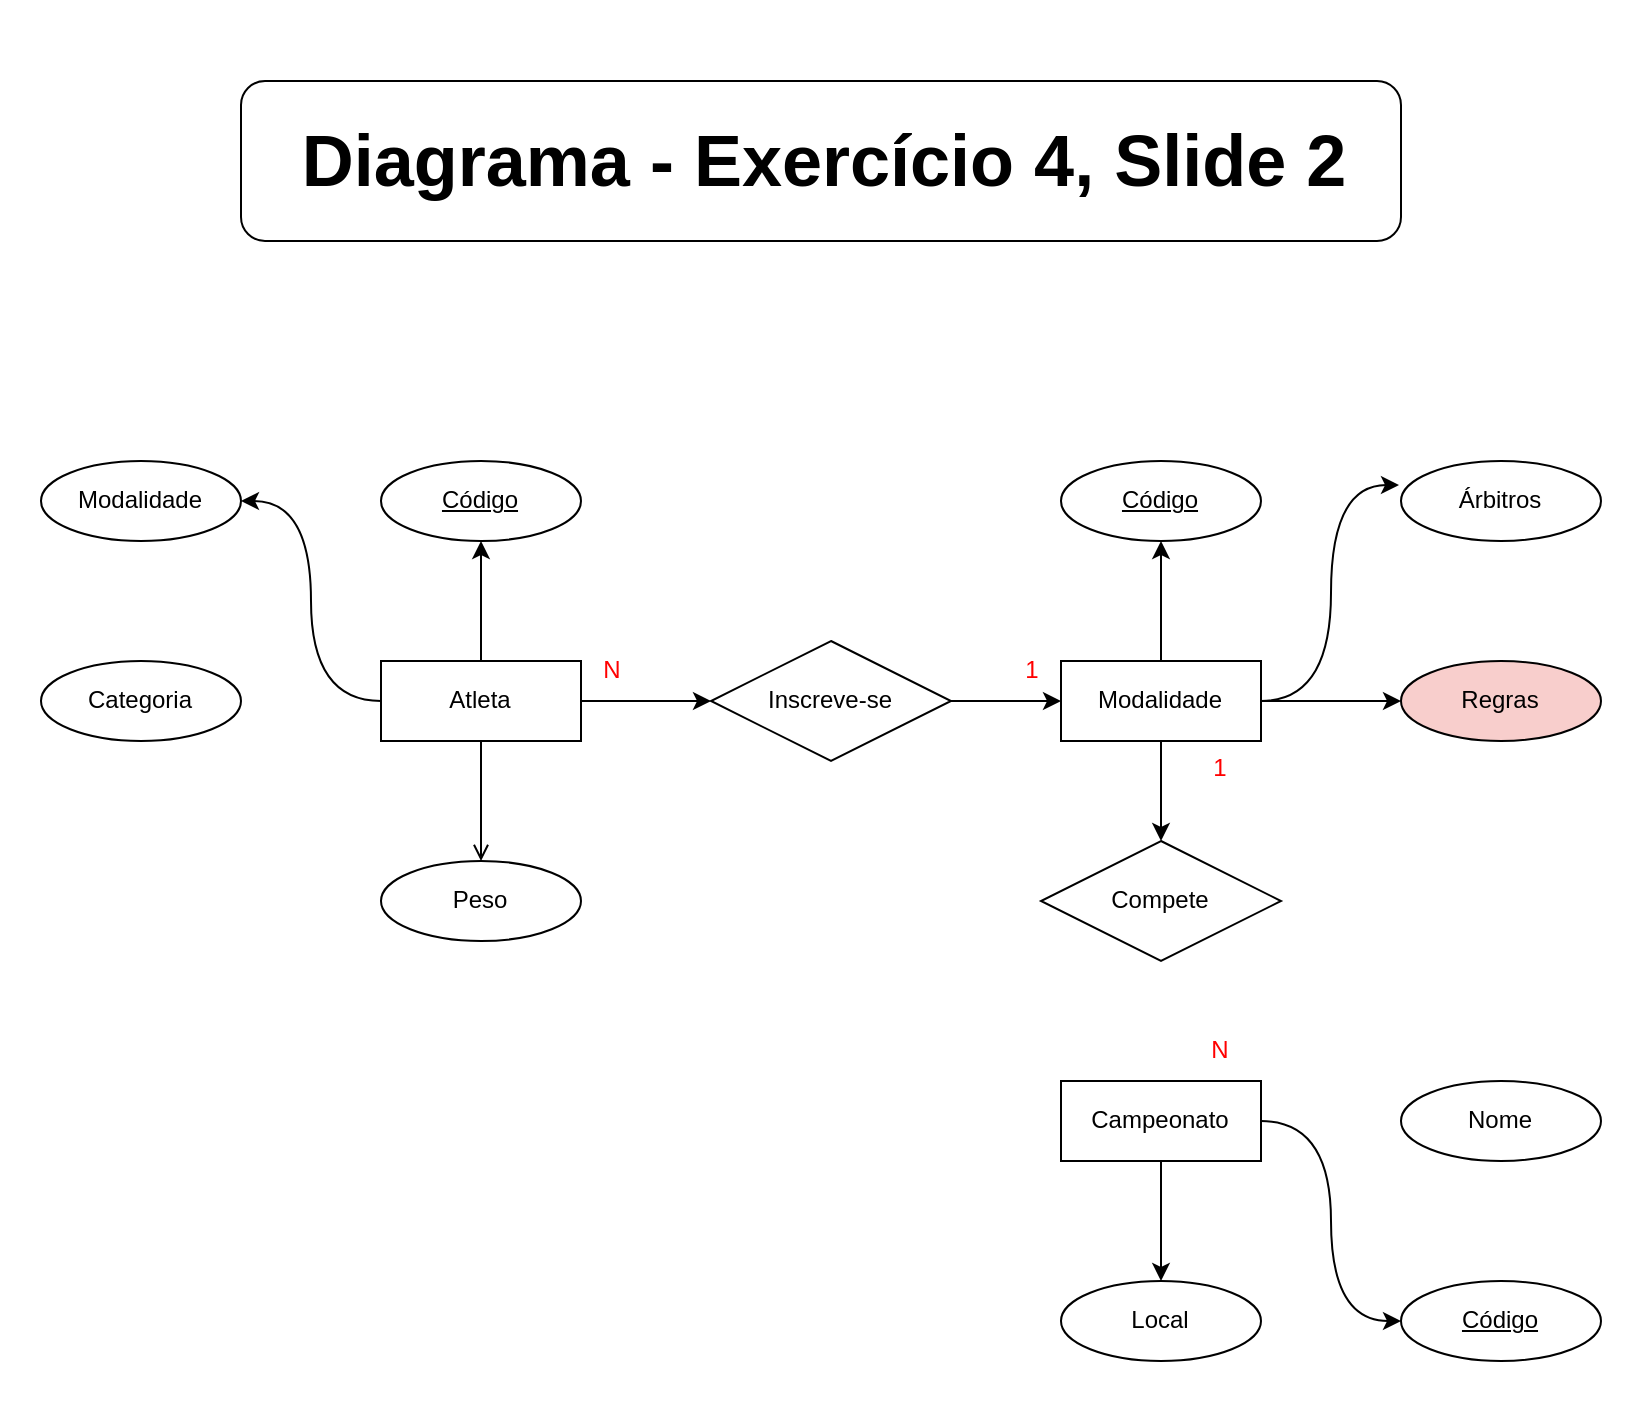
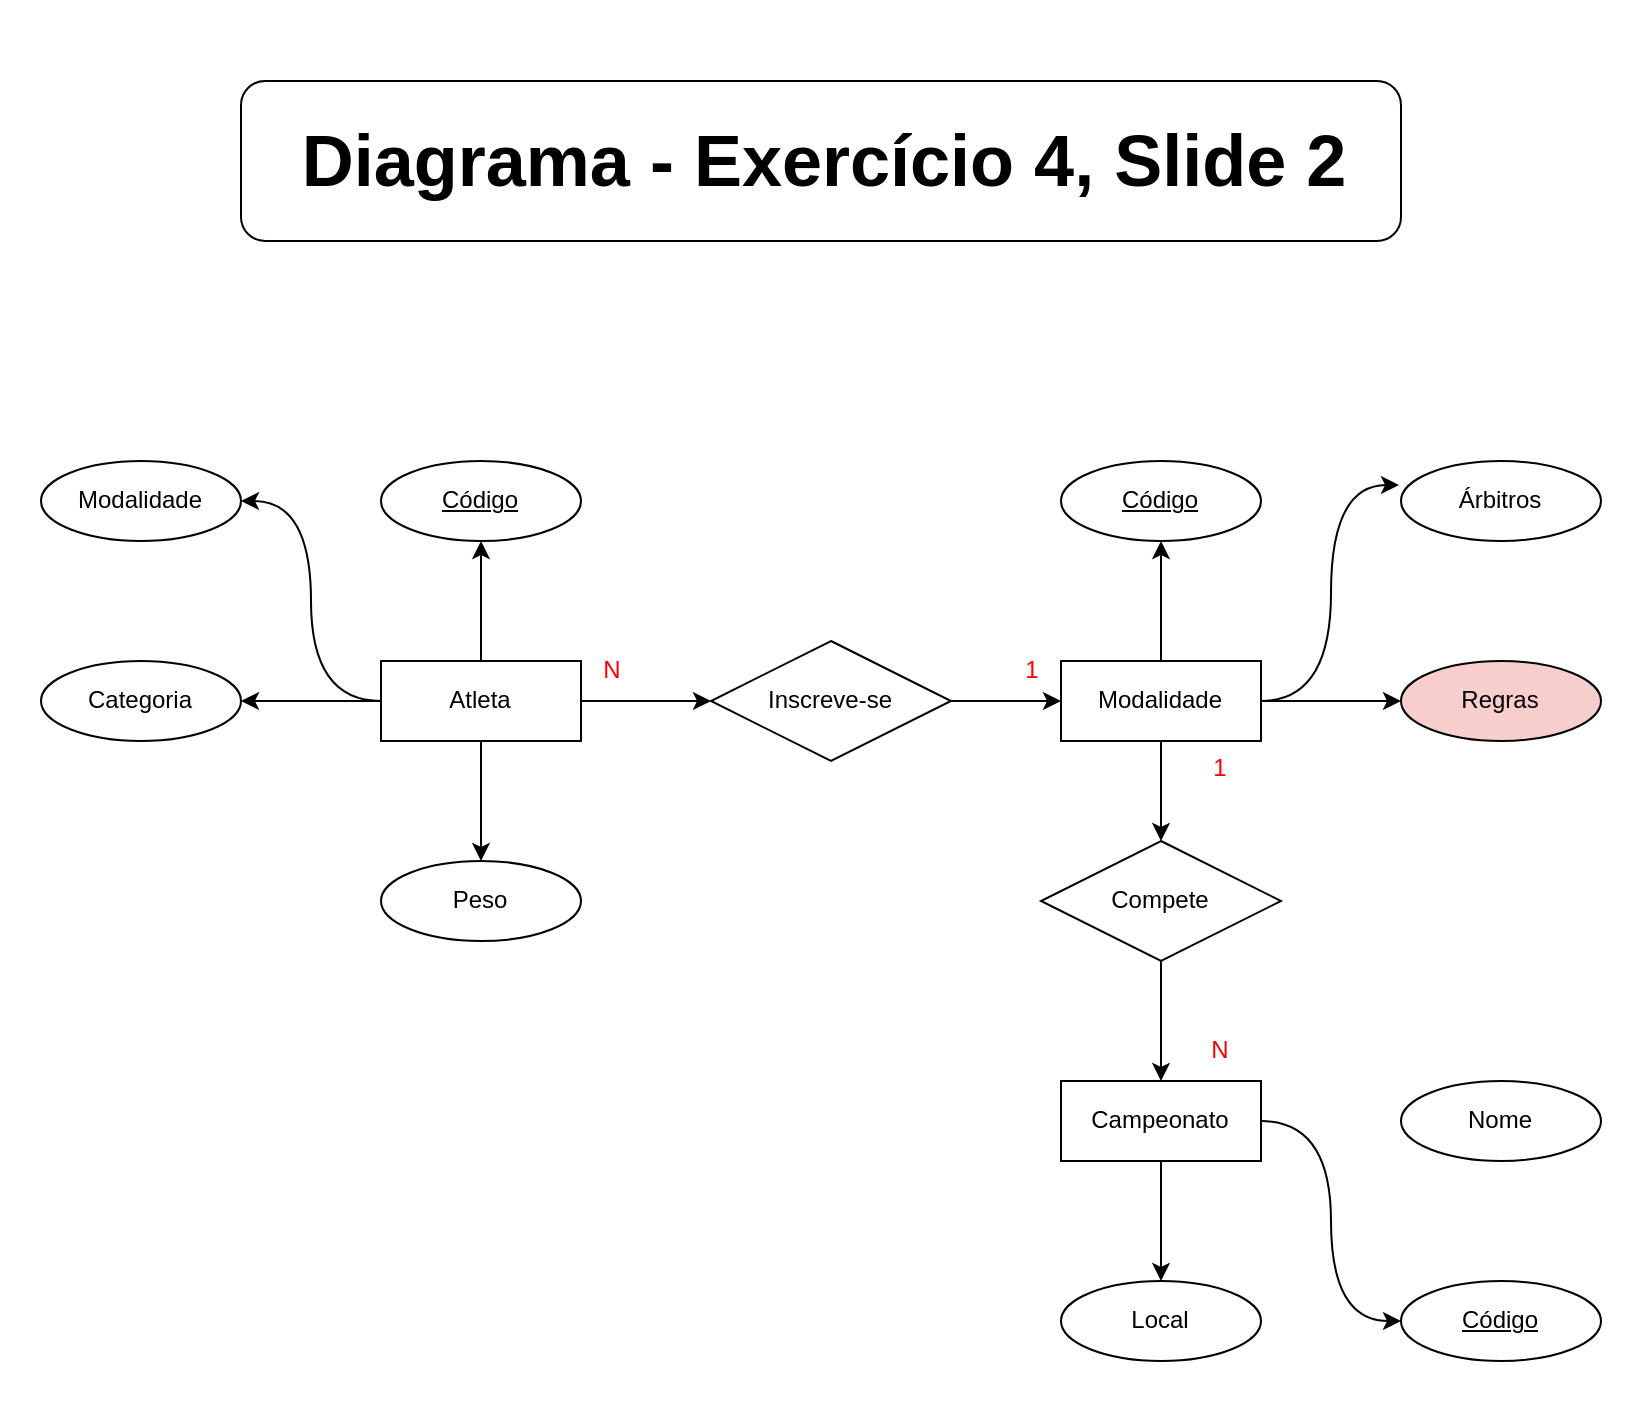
edge "Atleta" -> "Categoria": added
edge "Atleta" -> "Peso": arrowhead open -> classic
edge "Compete" -> "Campeonato": added
